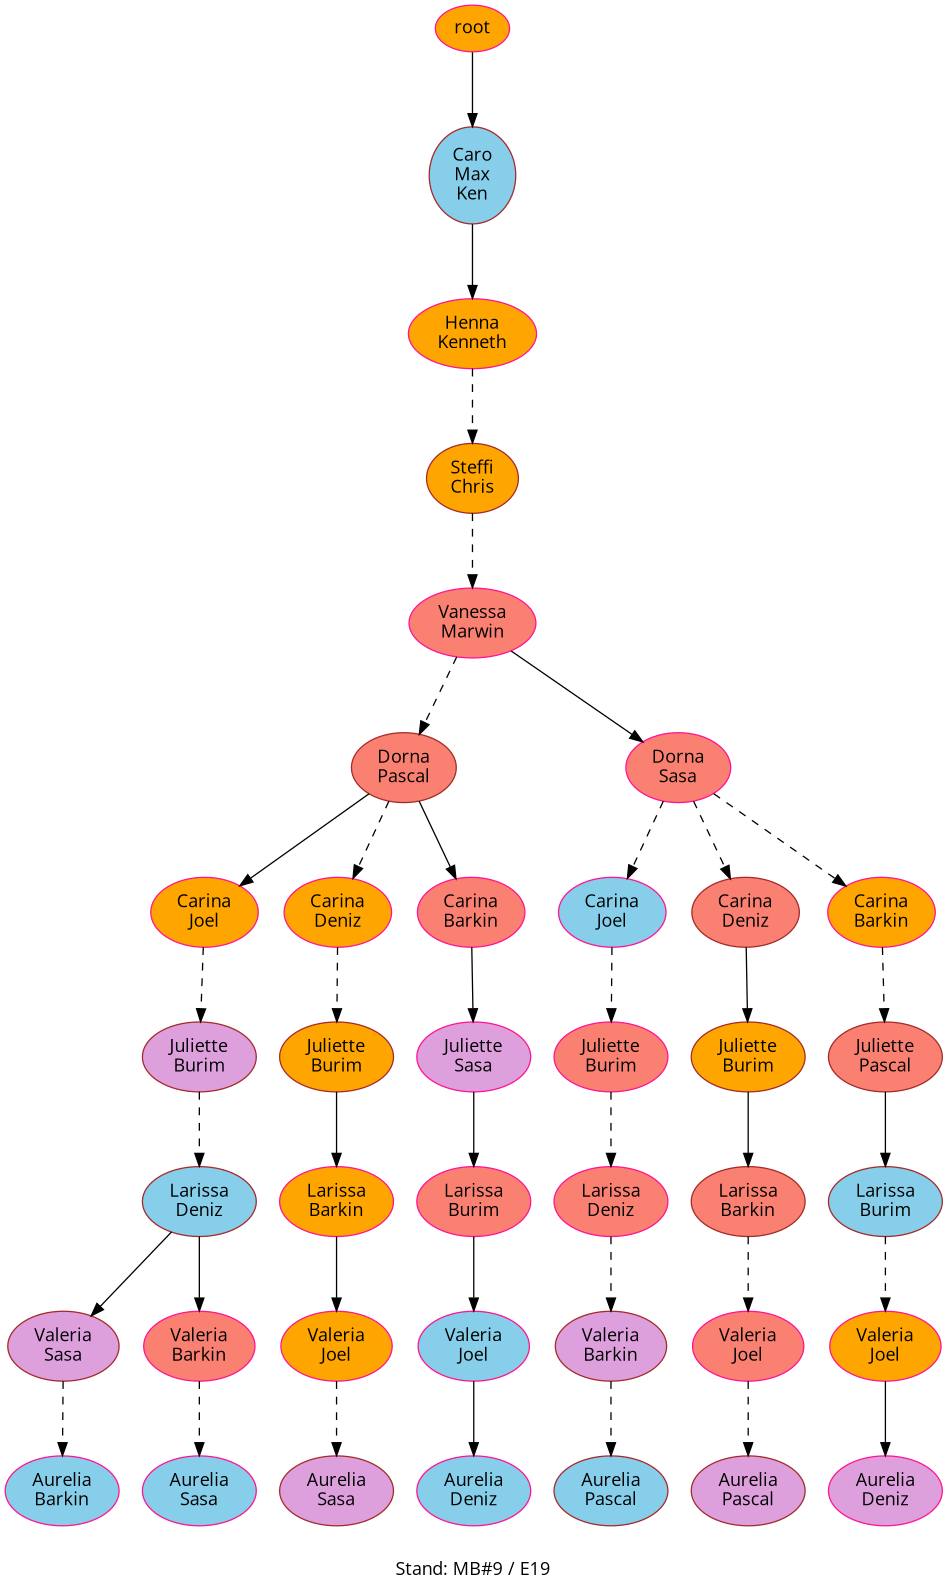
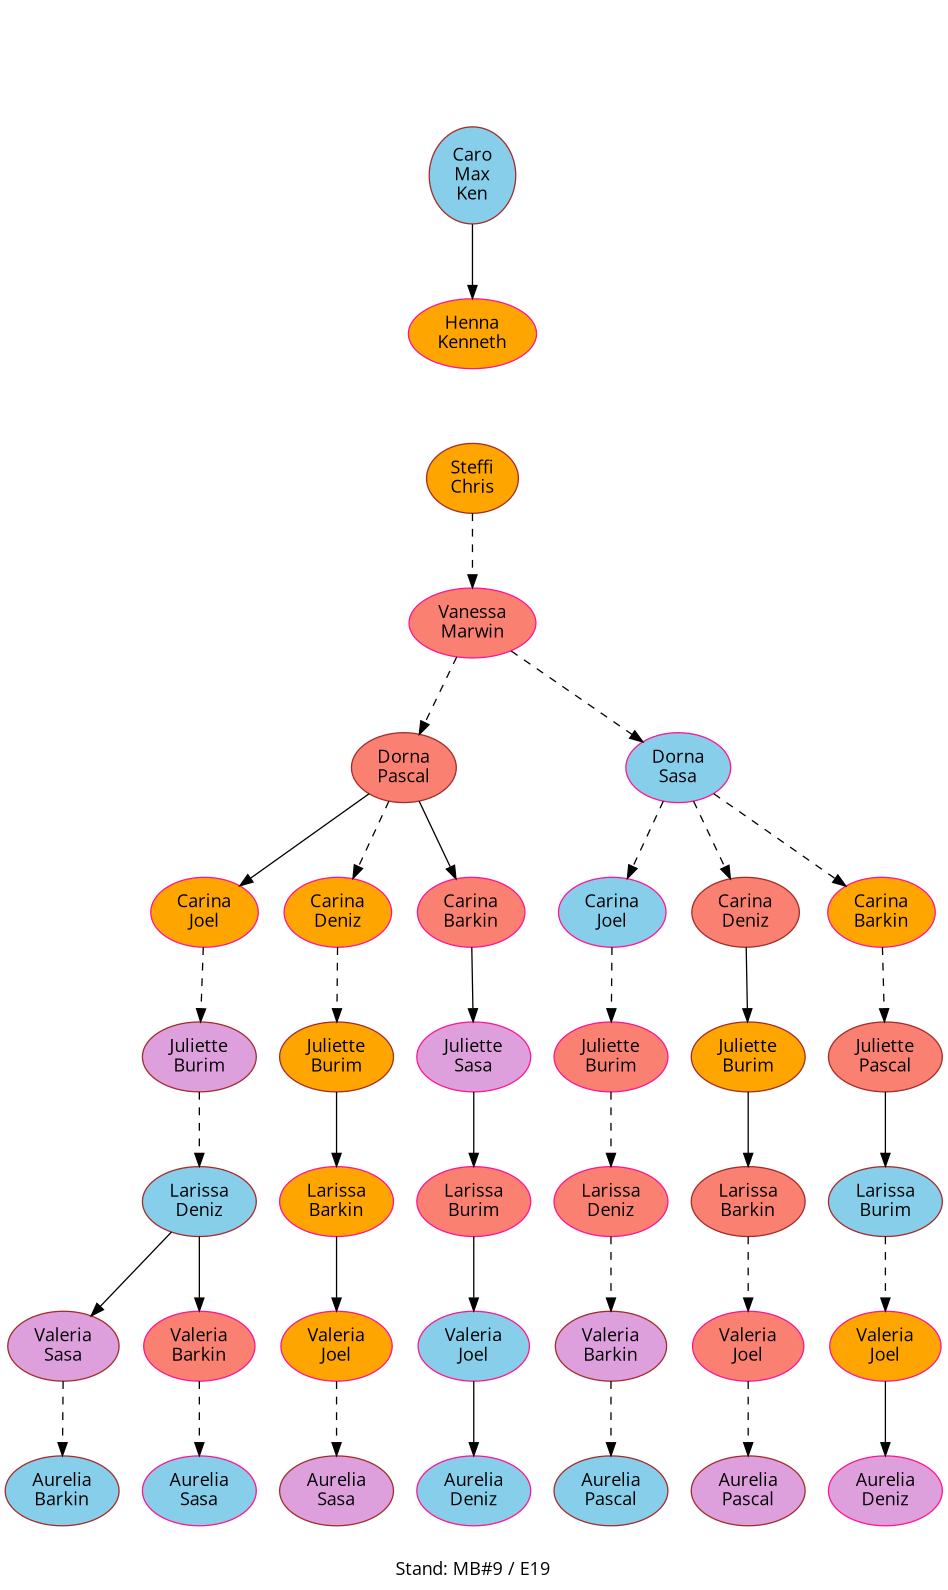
node "root": removed
edge "Henna Kenneth" -> "Steffi Chris": removed
edge "Vanessa Marwin" -> "Dorna Sasa": style solid -> dashed
node "Dorna Sasa": fillcolor salmon -> skyblue
node "Aurelia Barkin": color deeppink -> brown
